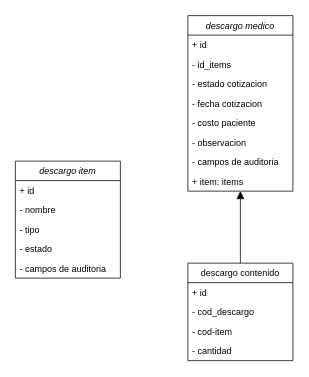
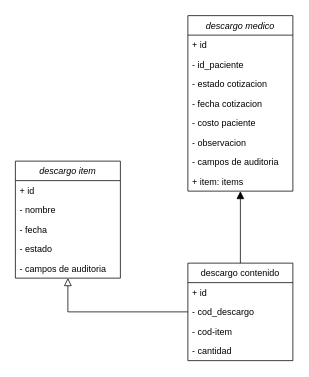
node "- id_items": label "- id_items" -> "- id_paciente"
node "- tipo": label "- tipo" -> "- fecha"
edge "- cod_descargo" -> "descargo item": added
